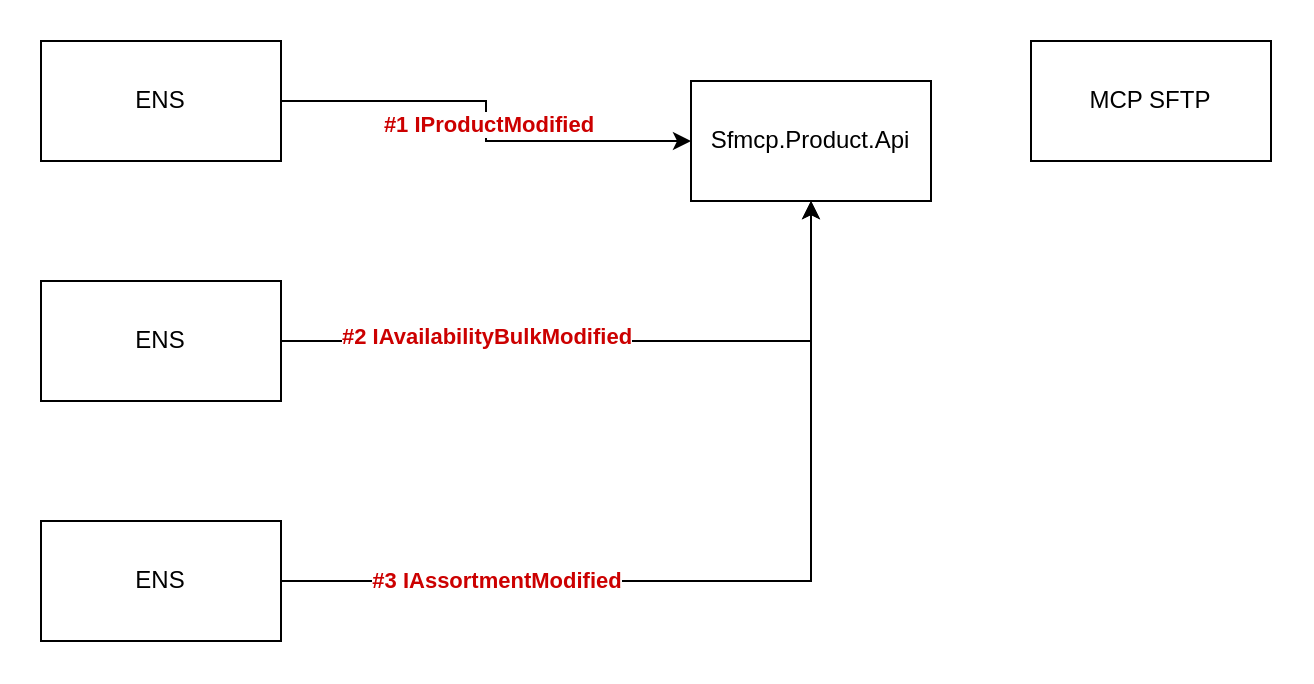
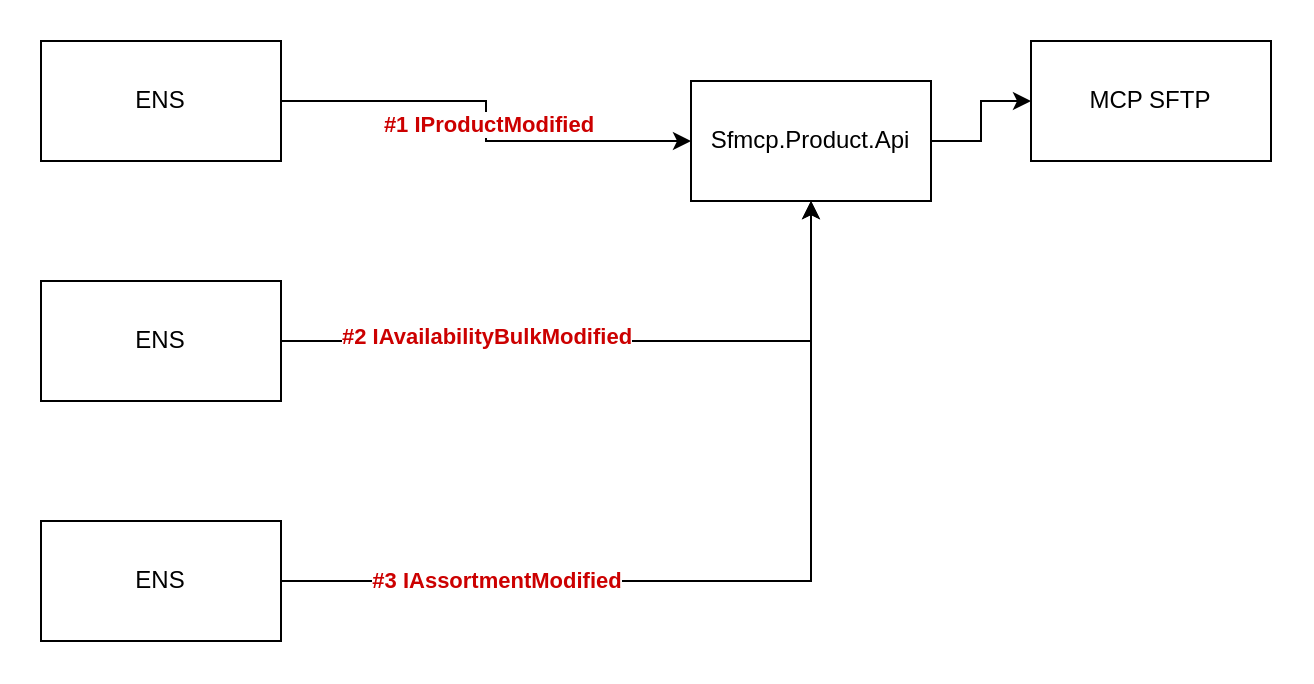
edge "Sfmcp.Product.Api" -> "MCP SFTP": added
